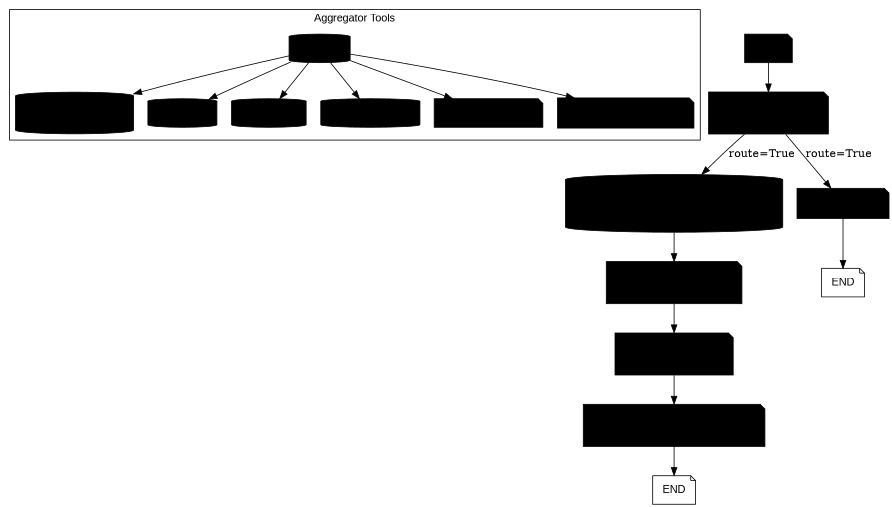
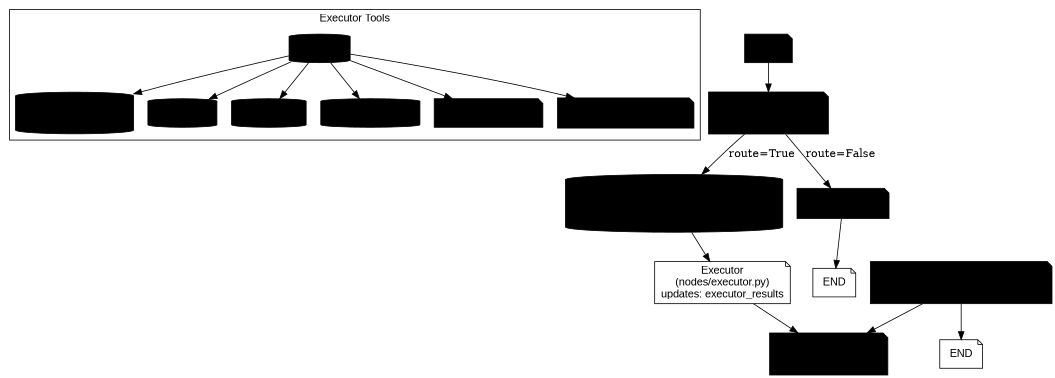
cluster "Aggregator Tools": label "Aggregator Tools" -> "Executor Tools"
edge "Router (nodes/router.py) output: route, answer?" -> "Answer returned (state.answer)": label "route=True" -> "route=False"
node "Executor (nodes/executor.py) updates: executor_results": fillcolor #eef -> white
edge "Aggregator (nodes/aggregator.py) output: answer" -> "Saver (nodes/saver.py) writes: trace.json, final_answer.json": reversed
